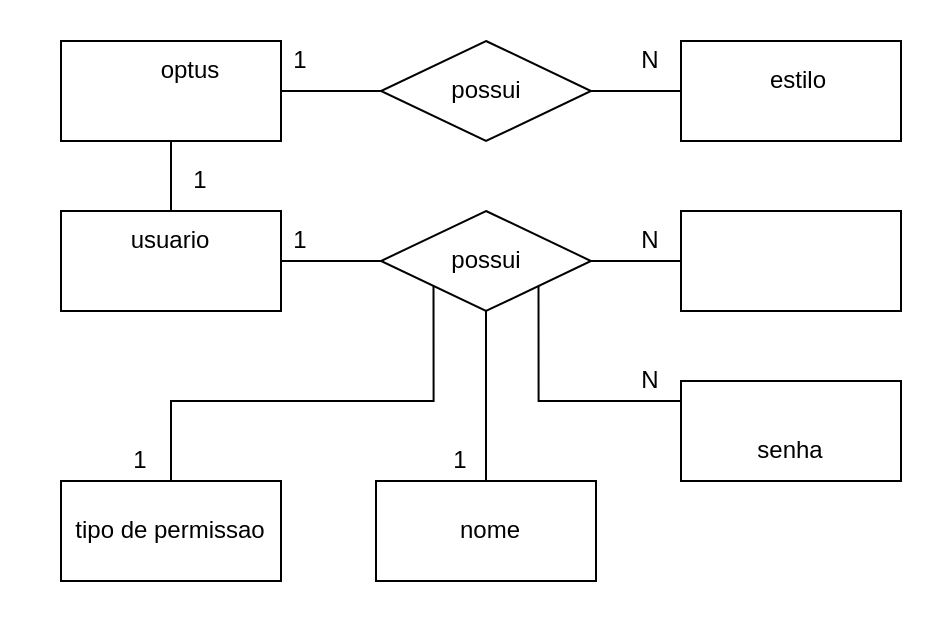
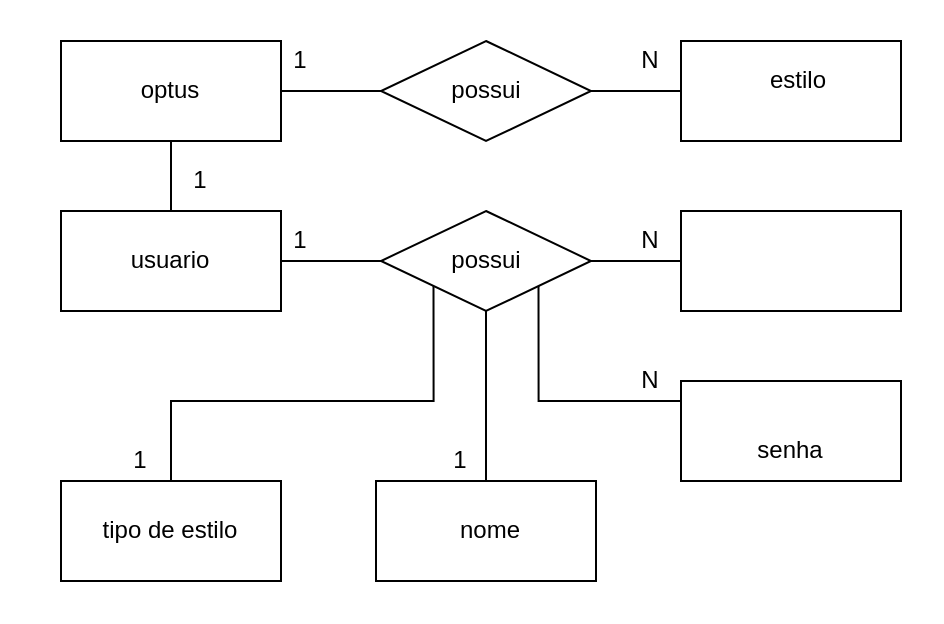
node "optus": moved (191, 71) -> (171, 91)
node "usuario": moved (171, 241) -> (171, 261)
node "tipo de permissao": label "tipo de permissao" -> "tipo de estilo"
